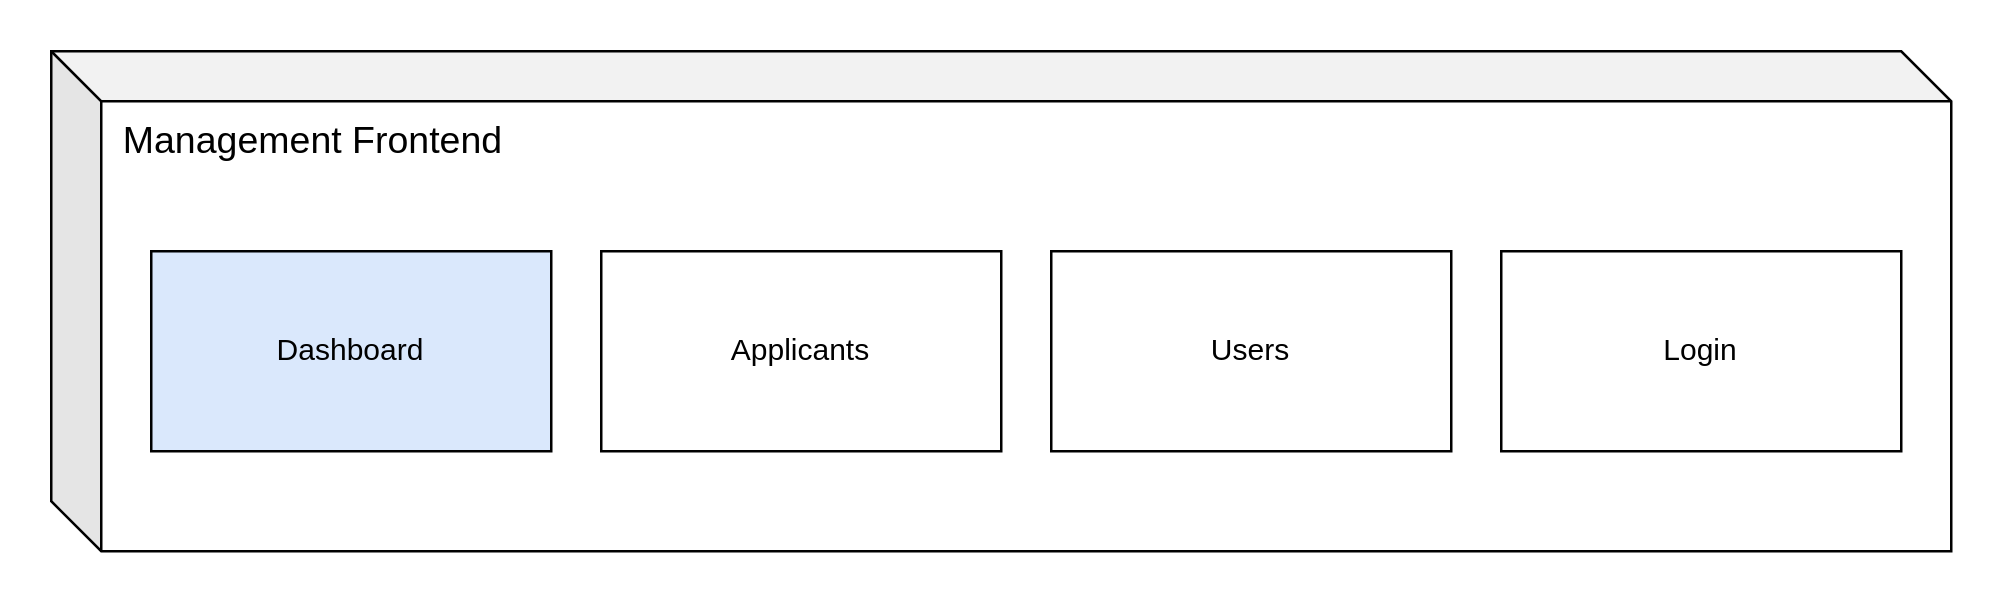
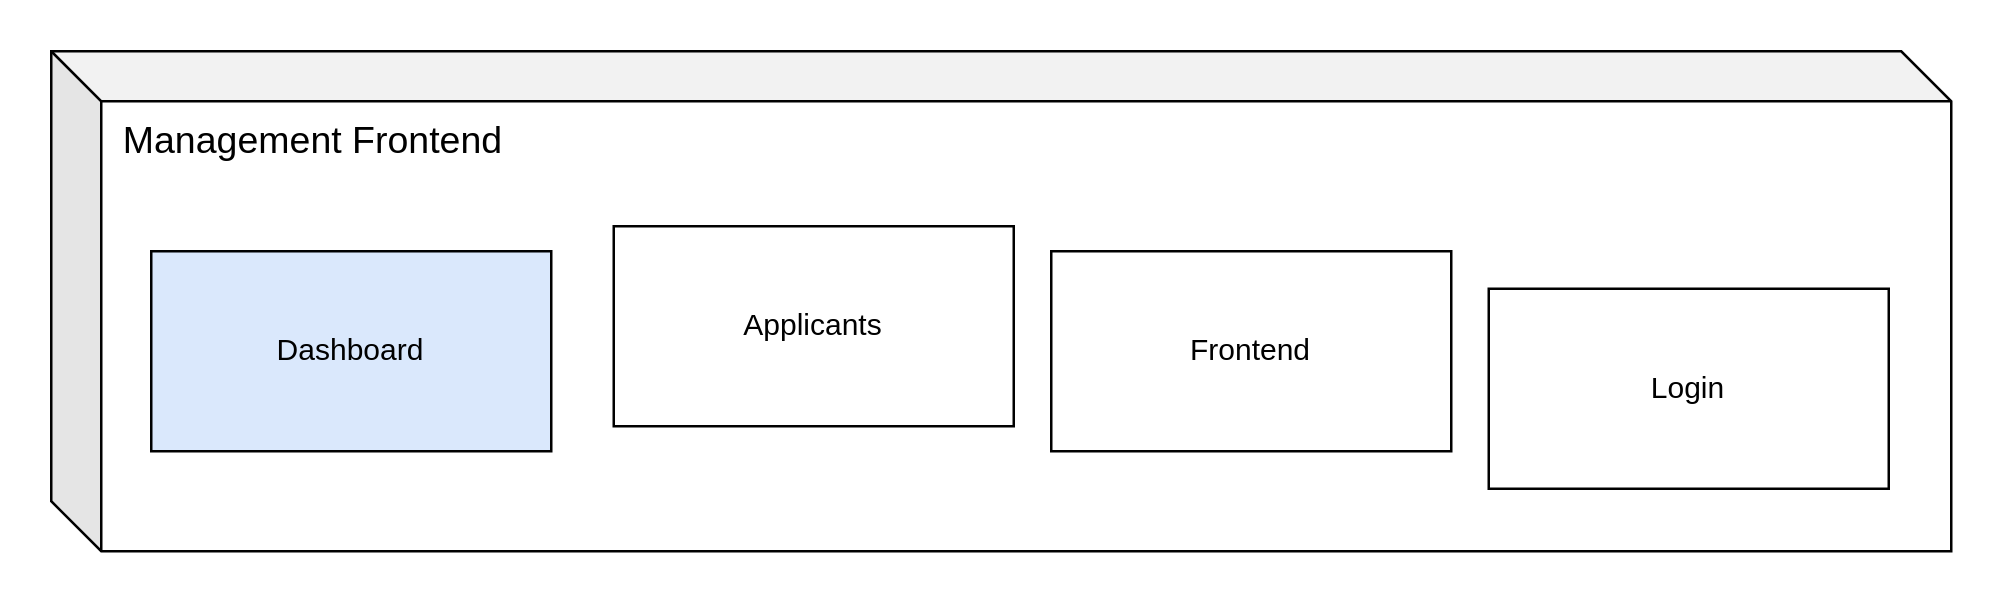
node "Applicants": moved (801, 351) -> (814, 326)
node "Users": label "Users" -> "Frontend"
node "Login": moved (1701, 351) -> (1689, 389)
